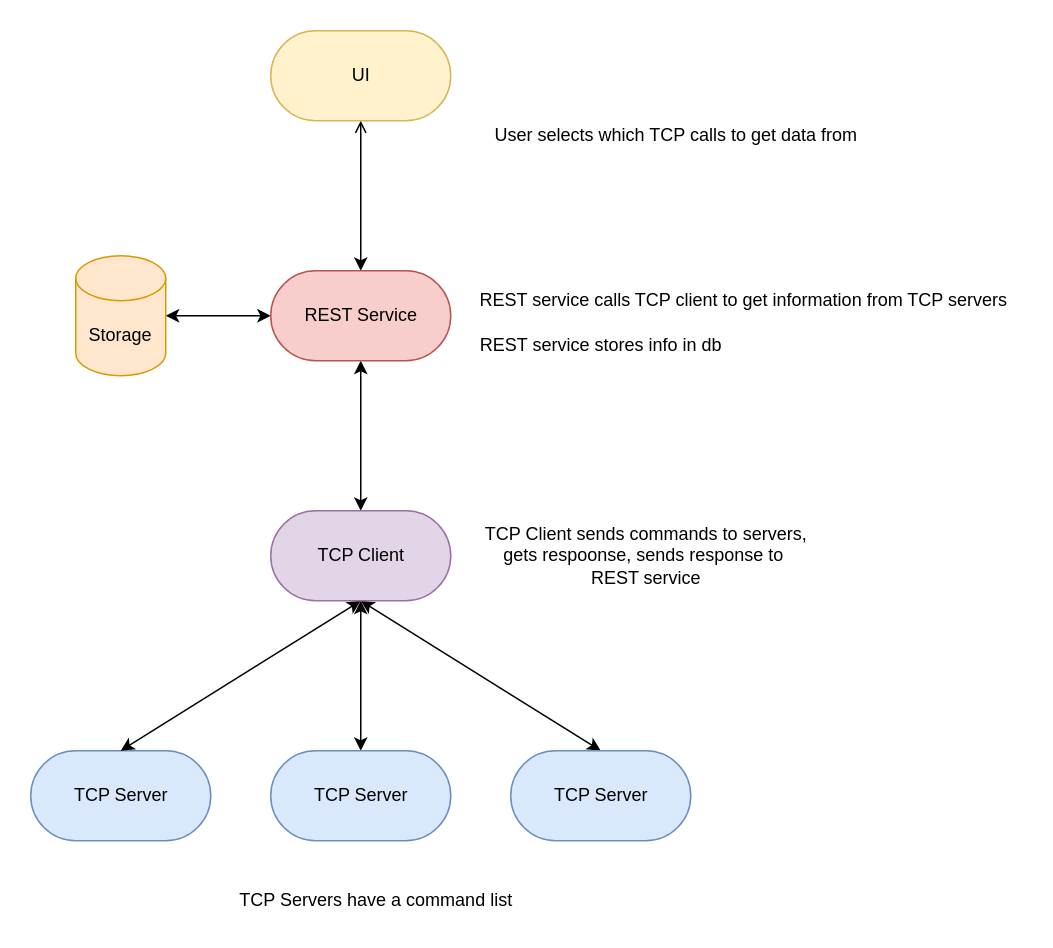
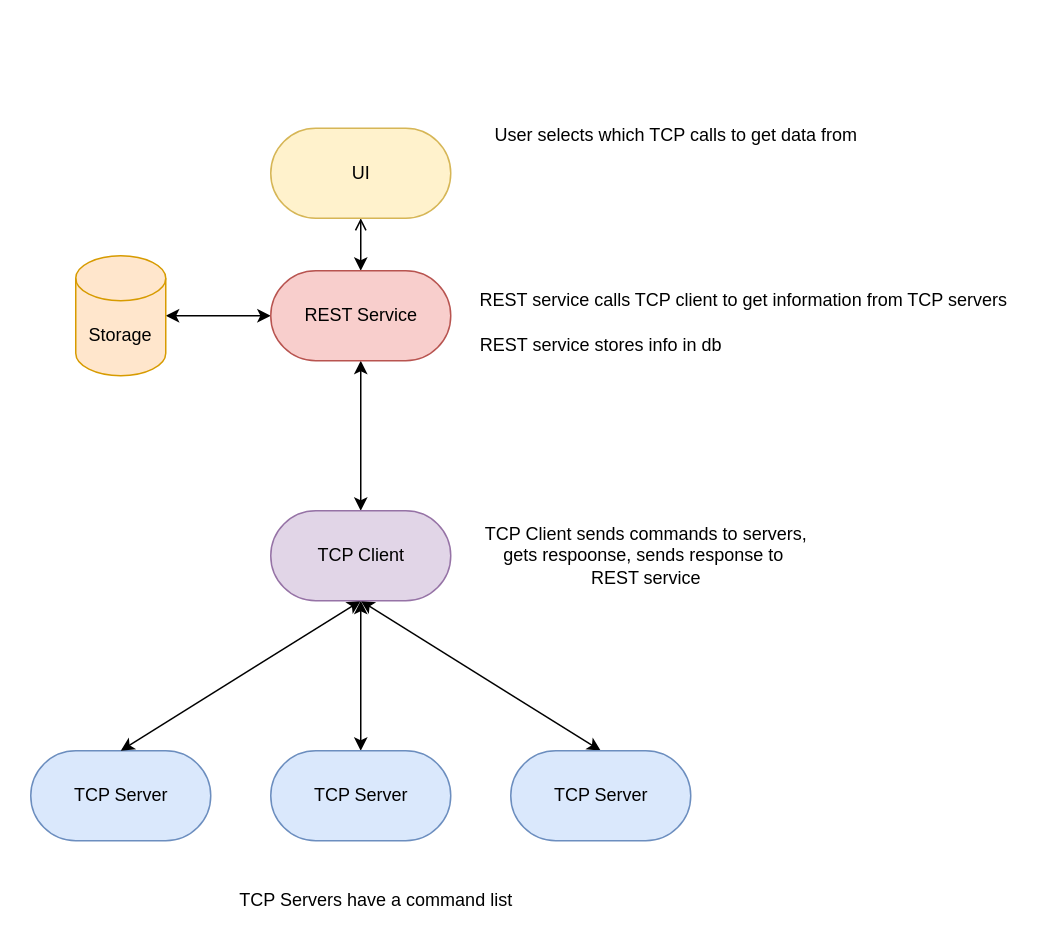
node "UI": moved (361, 76) -> (361, 173)
